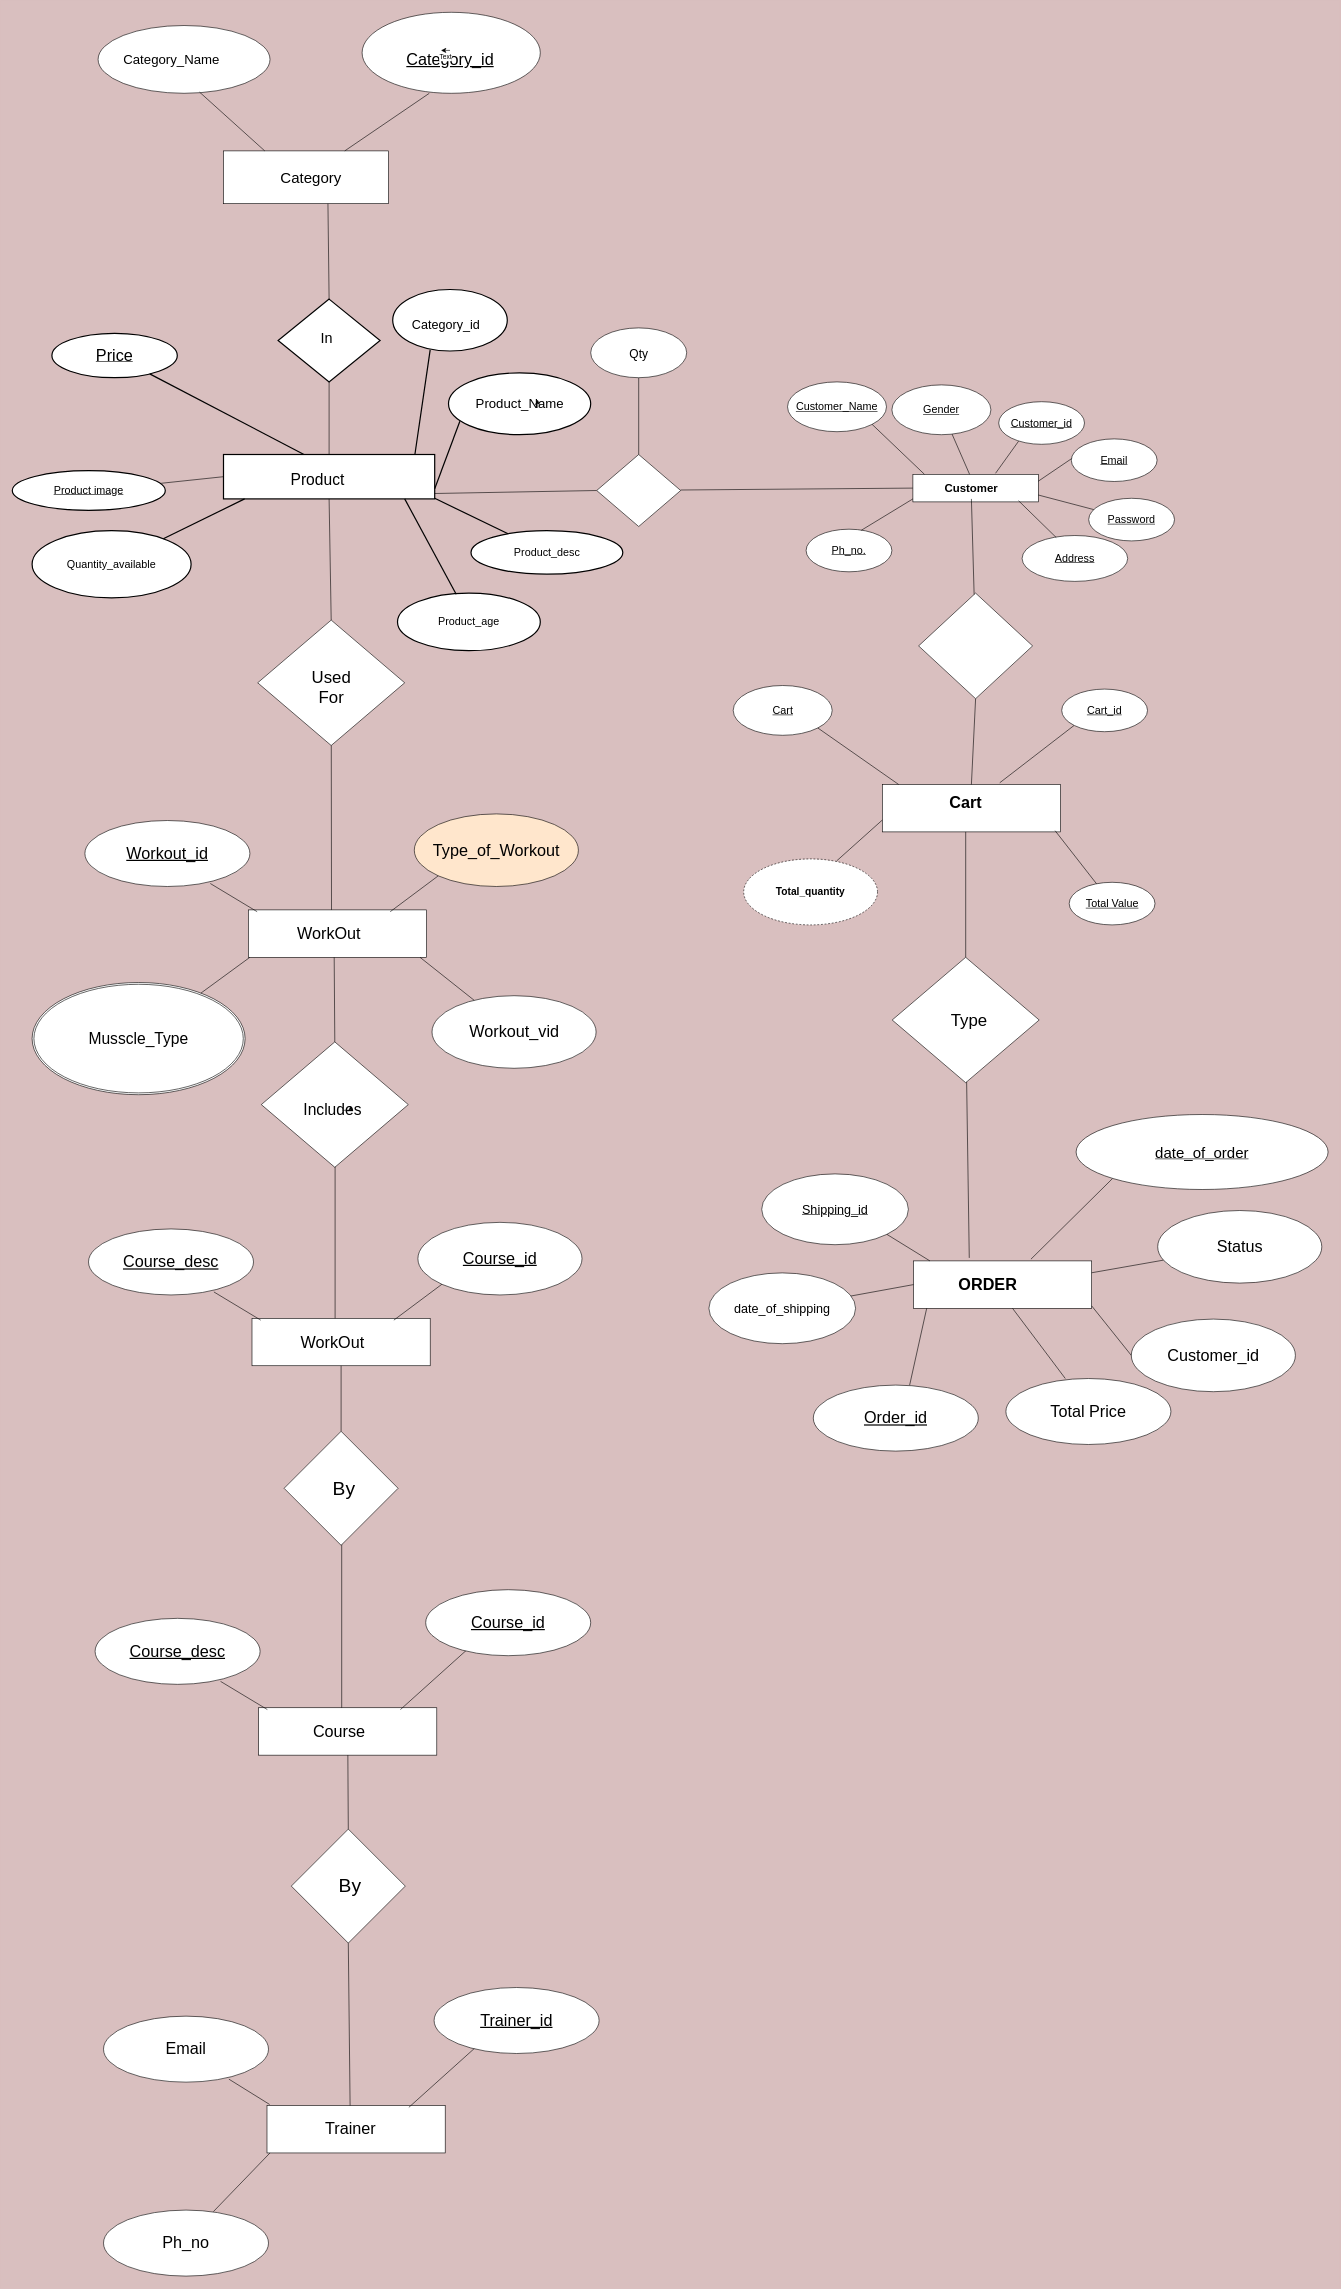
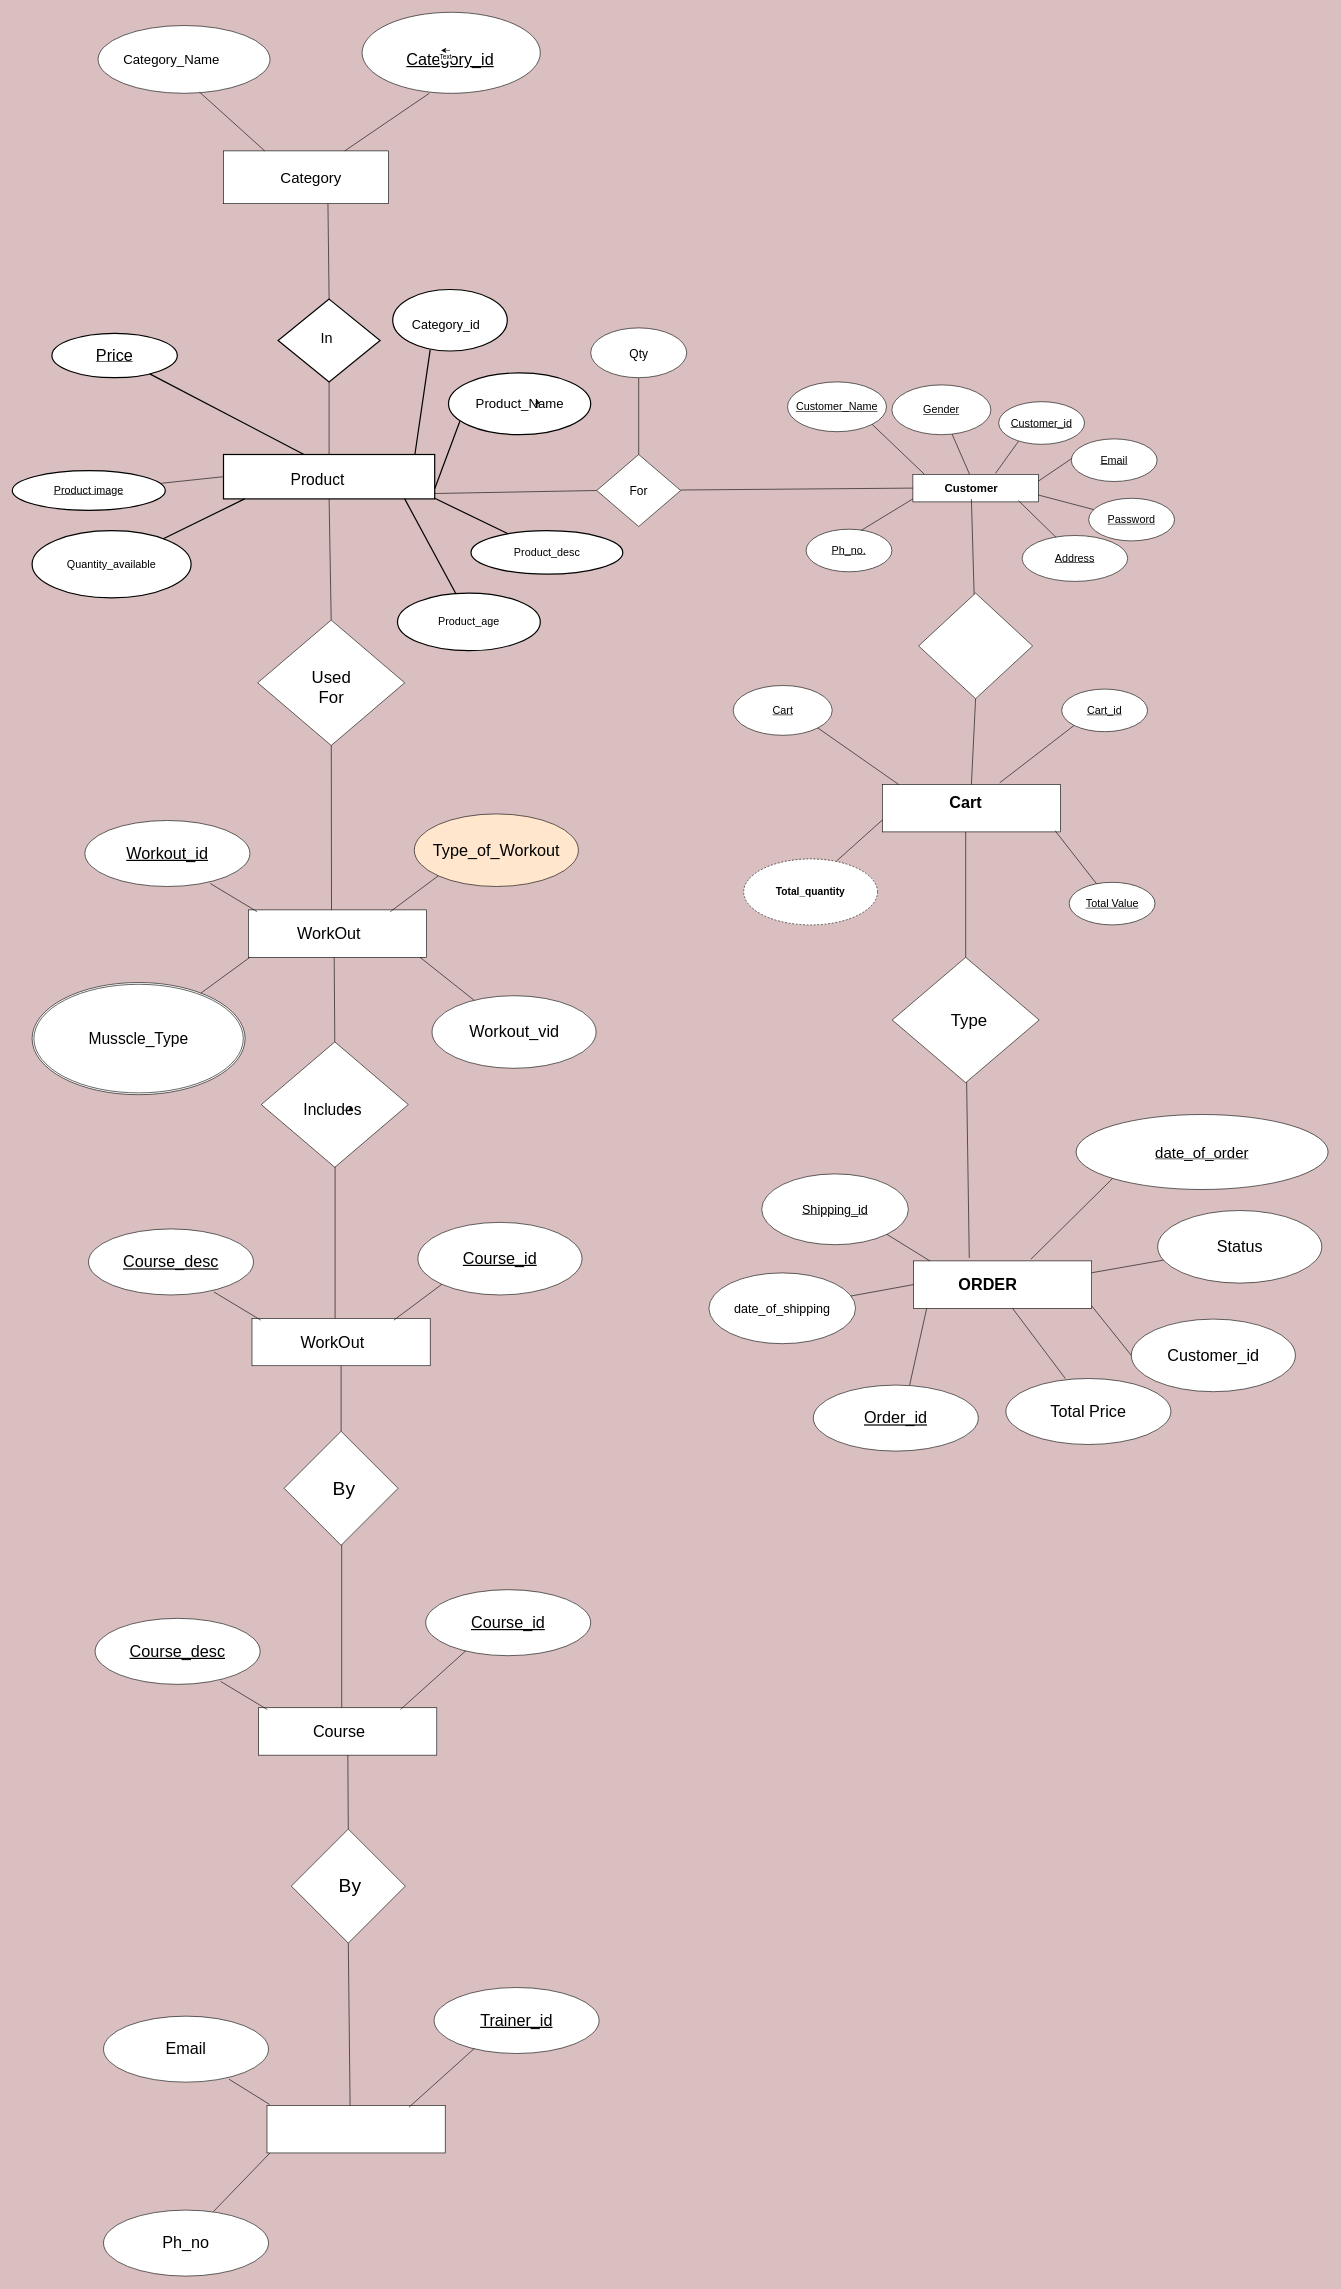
node "For": added
node "Trainer": removed
